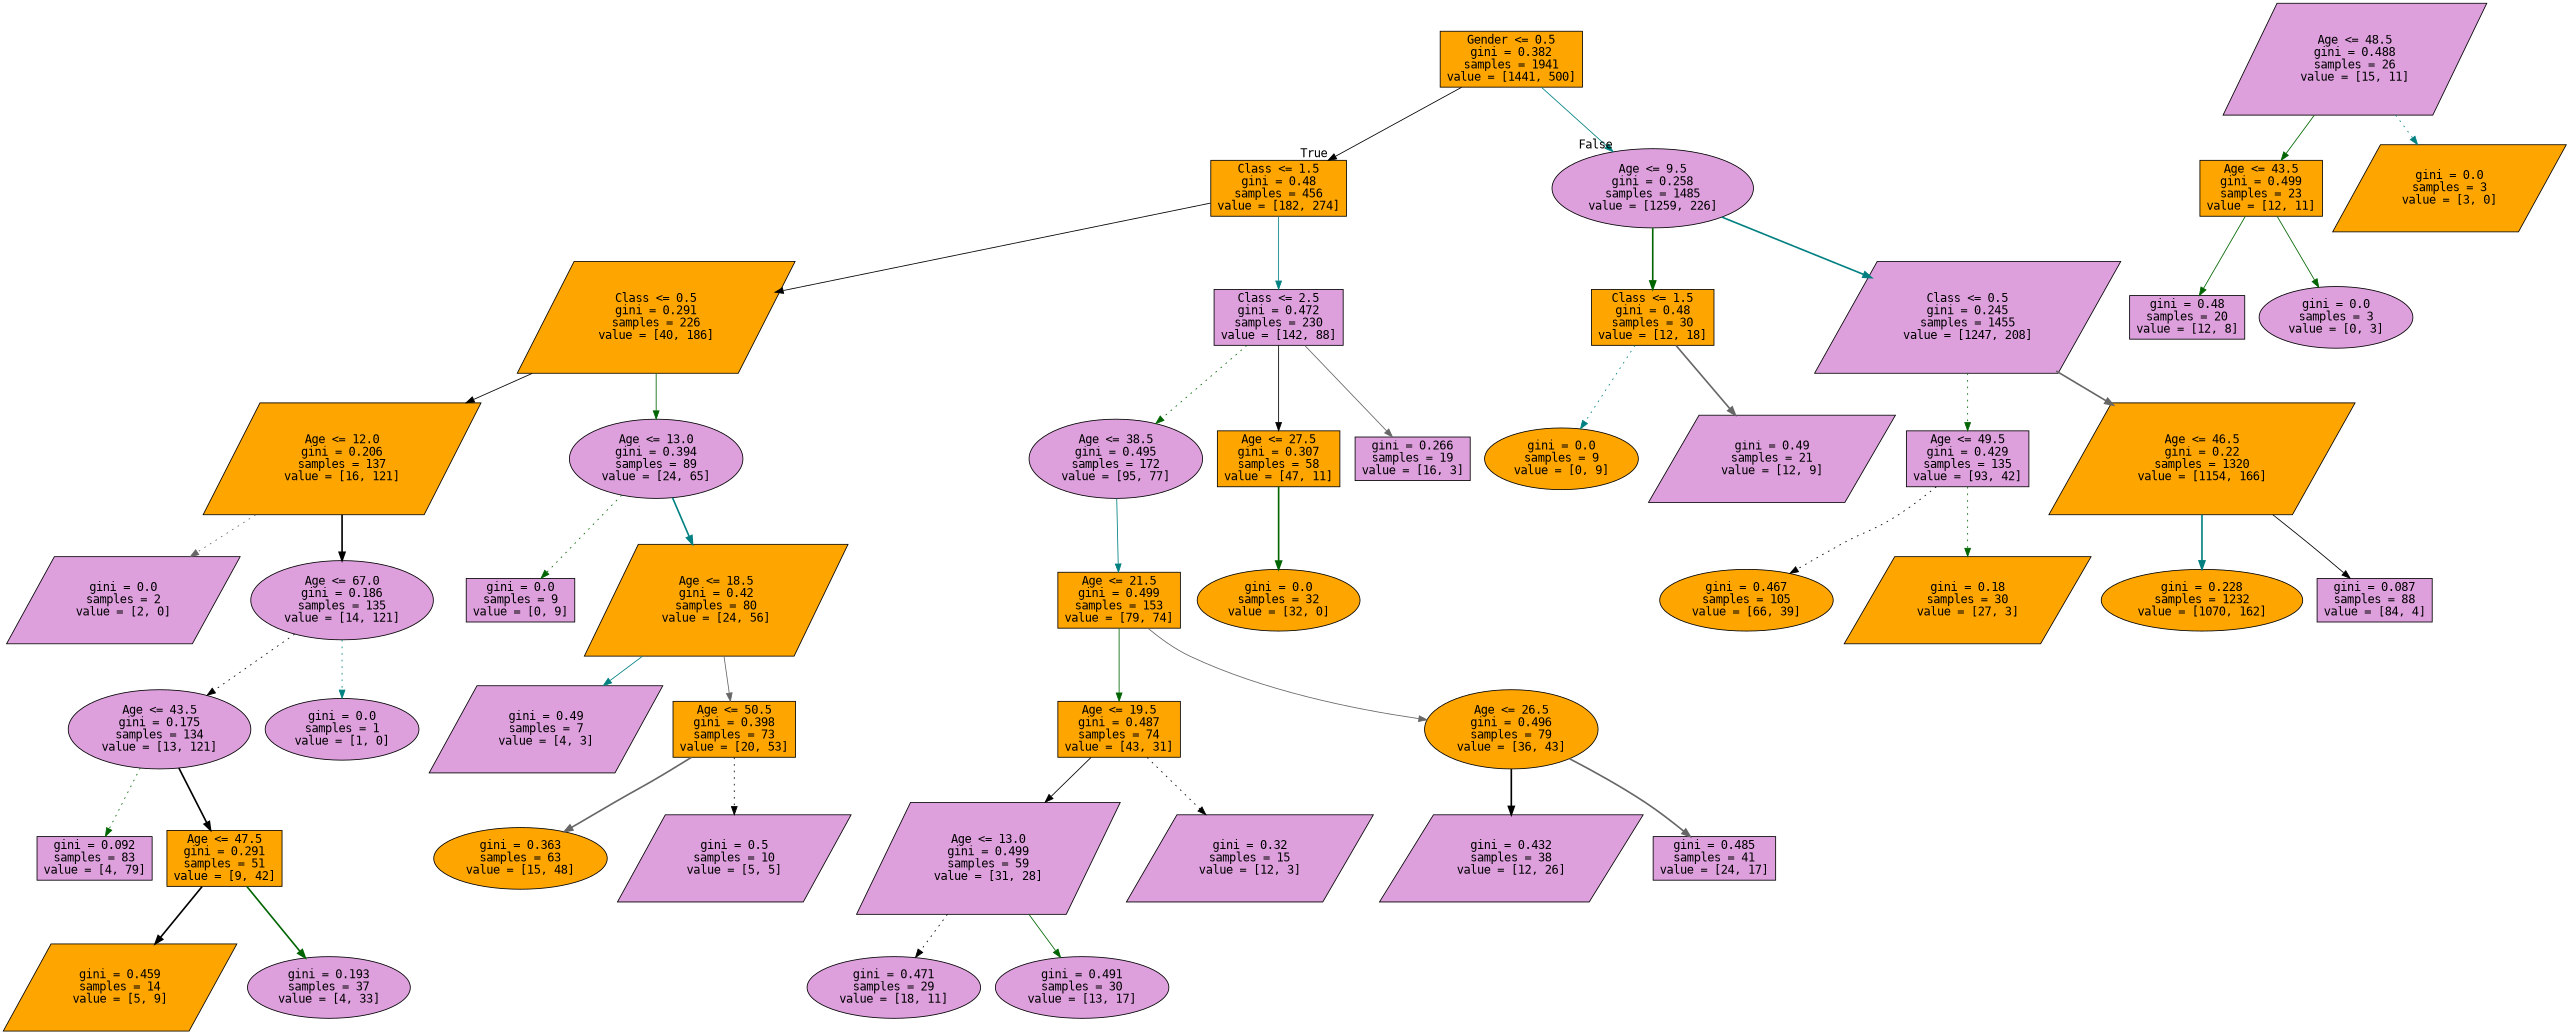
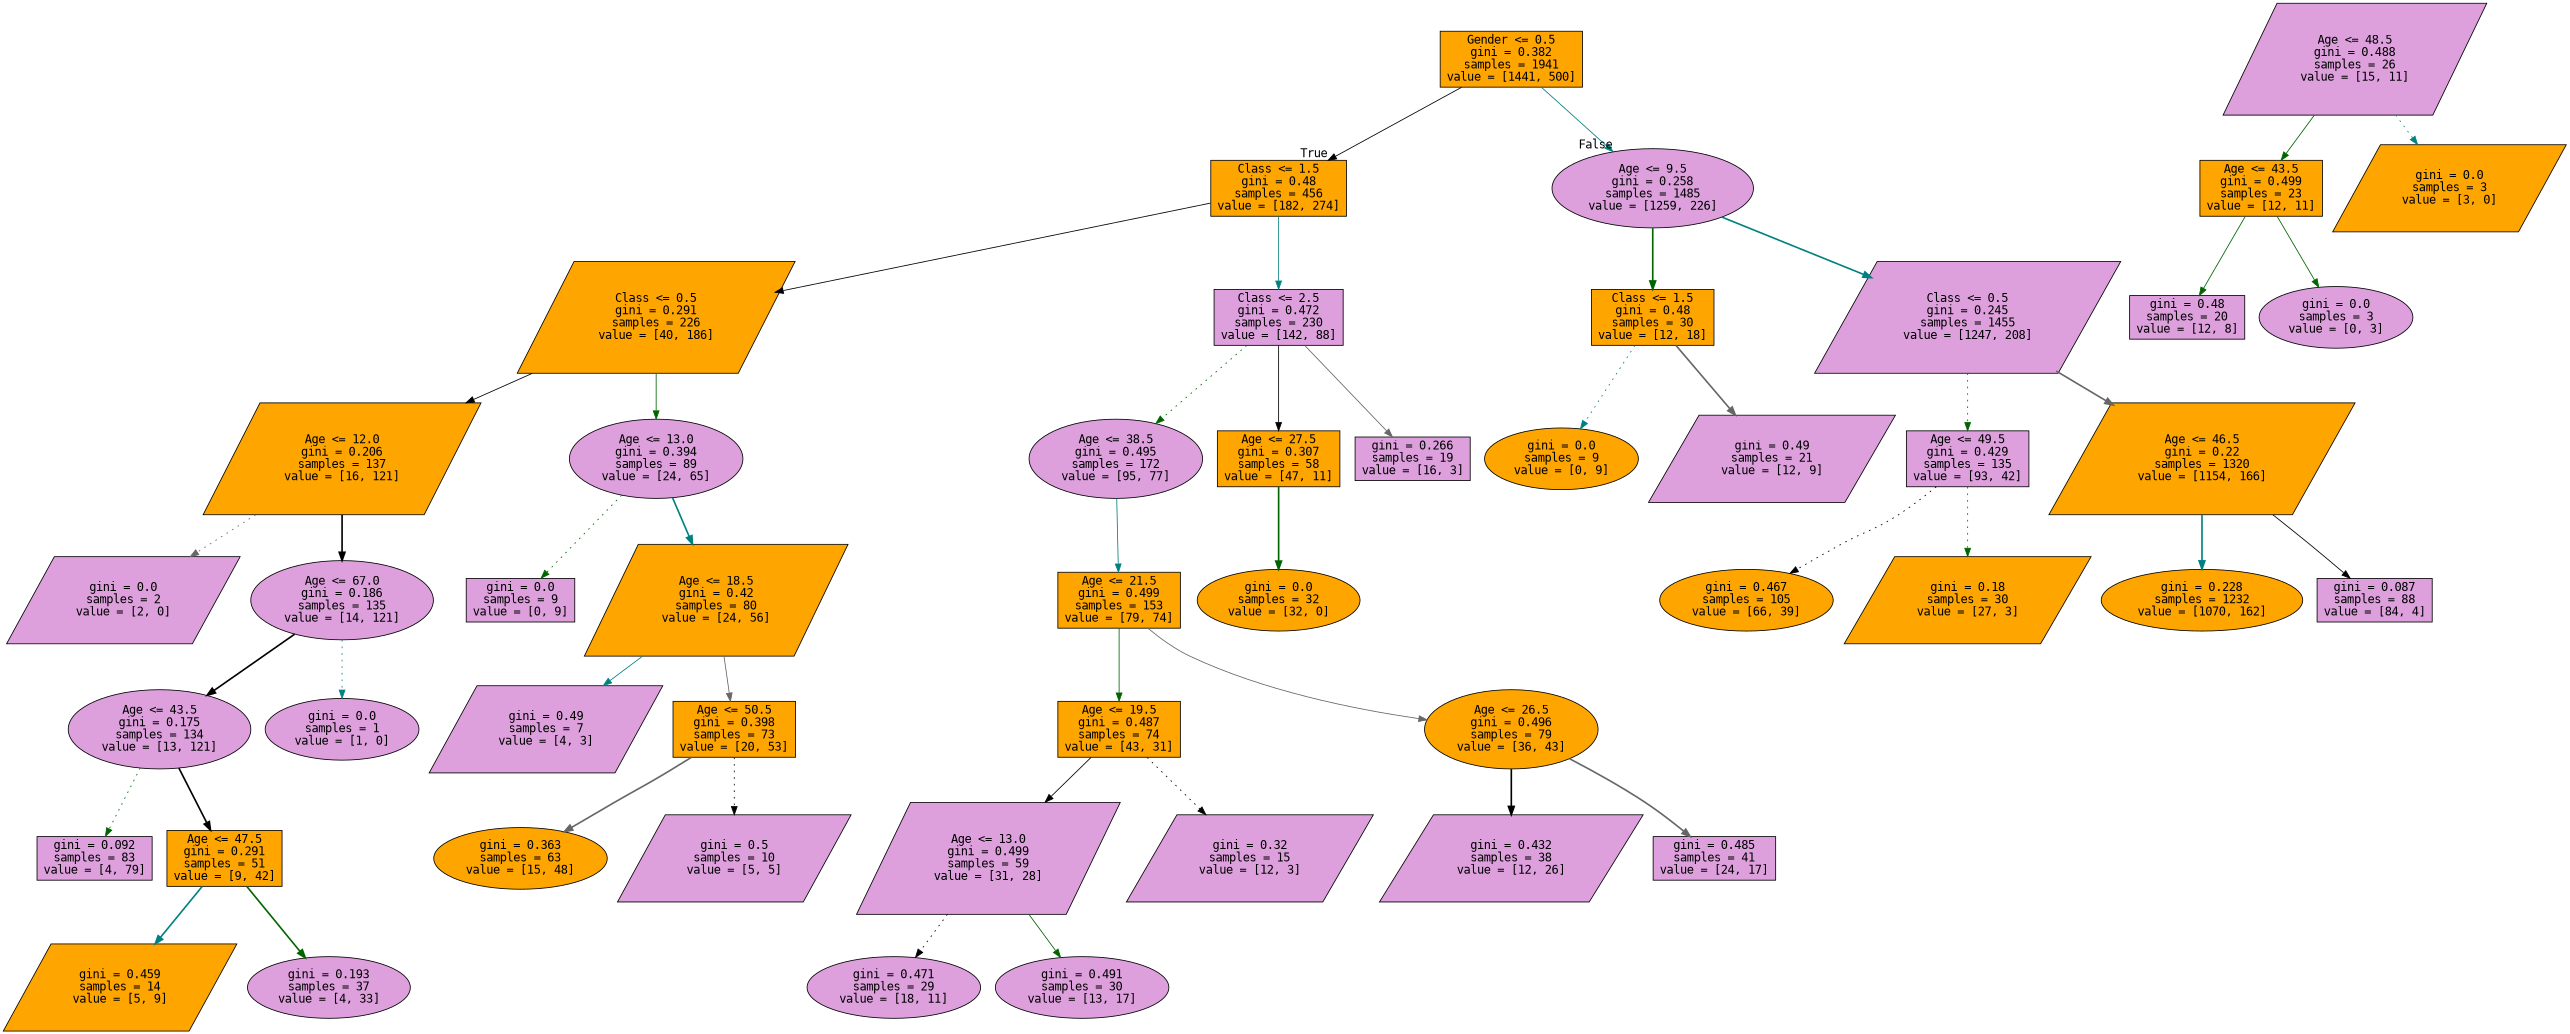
edge "Age <= 67.0 gini = 0.186 samples = 135 value = [14, 121]" -> "Age <= 43.5 gini = 0.175 samples = 134 value = [13, 121]": style dotted -> bold
edge "Age <= 47.5 gini = 0.291 samples = 51 value = [9, 42]" -> "gini = 0.459 samples = 14 value = [5, 9]": color black -> teal
